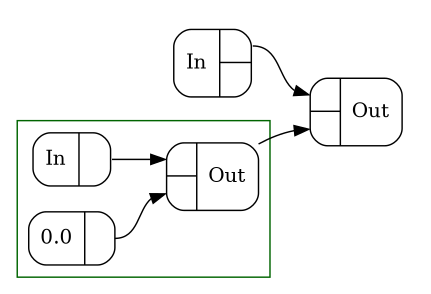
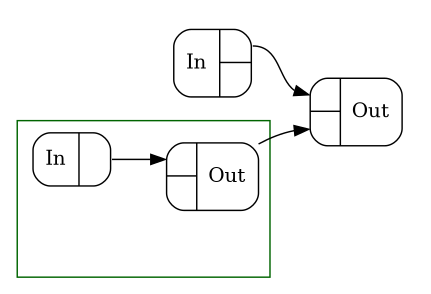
node "0.0": removed
